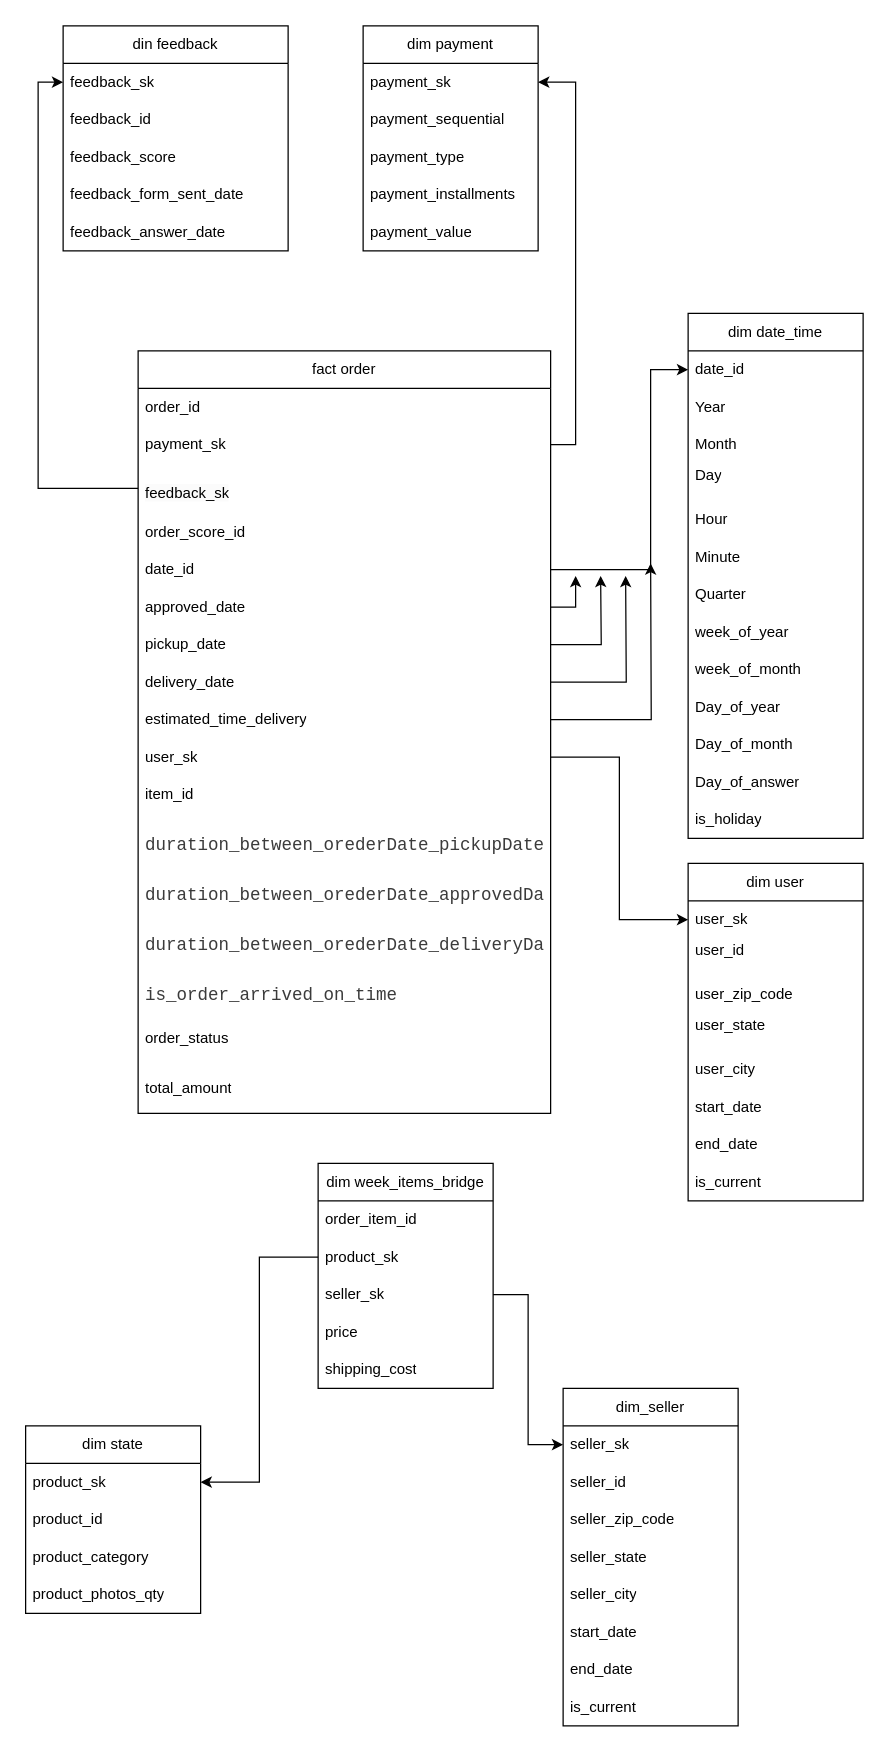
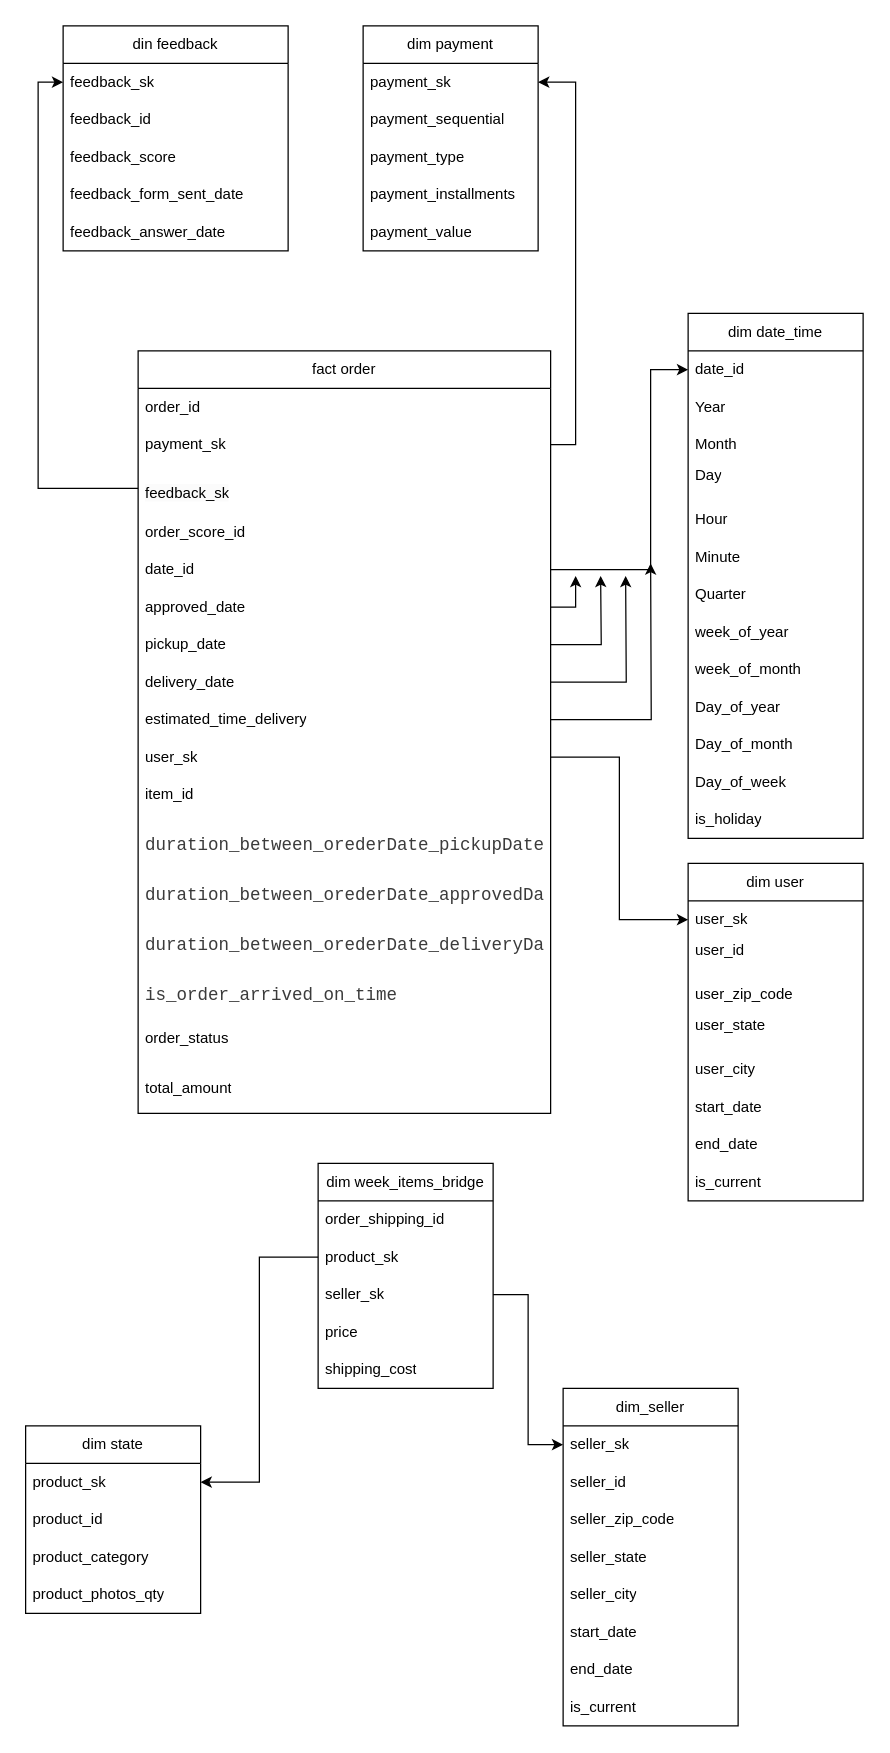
node "Day_of_answer": label "Day_of_answer" -> "Day_of_week"
node "order_item_id": label "order_item_id" -> "order_shipping_id"
